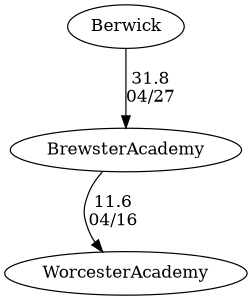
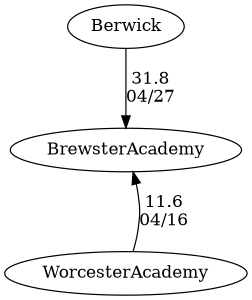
edge "BrewsterAcademy" -> "WorcesterAcademy": reversed
